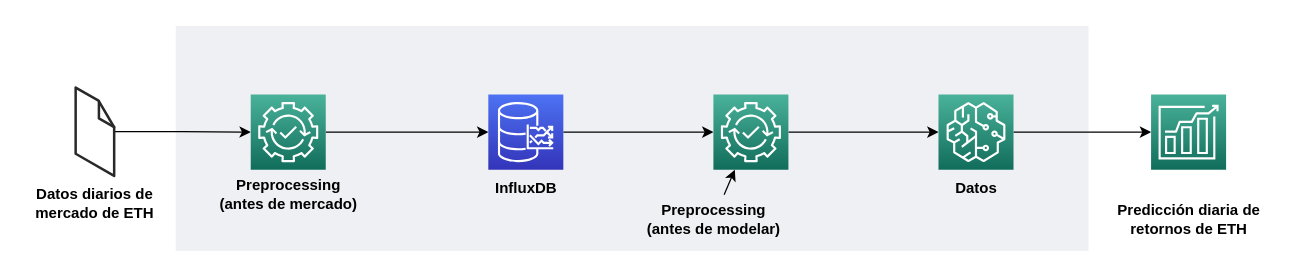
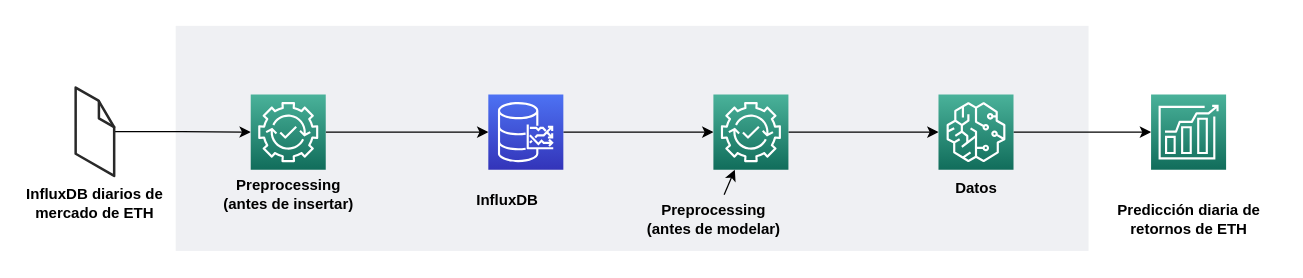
node "InfluxDB": moved (526, 188) -> (507, 201)
node "Datos diarios de mercado de ETH": label "Datos diarios de mercado de ETH" -> "InfluxDB diarios de mercado de ETH"
node "Preprocessing (antes de mercado)": label "Preprocessing (antes de mercado)" -> "Preprocessing (antes de insertar)"
